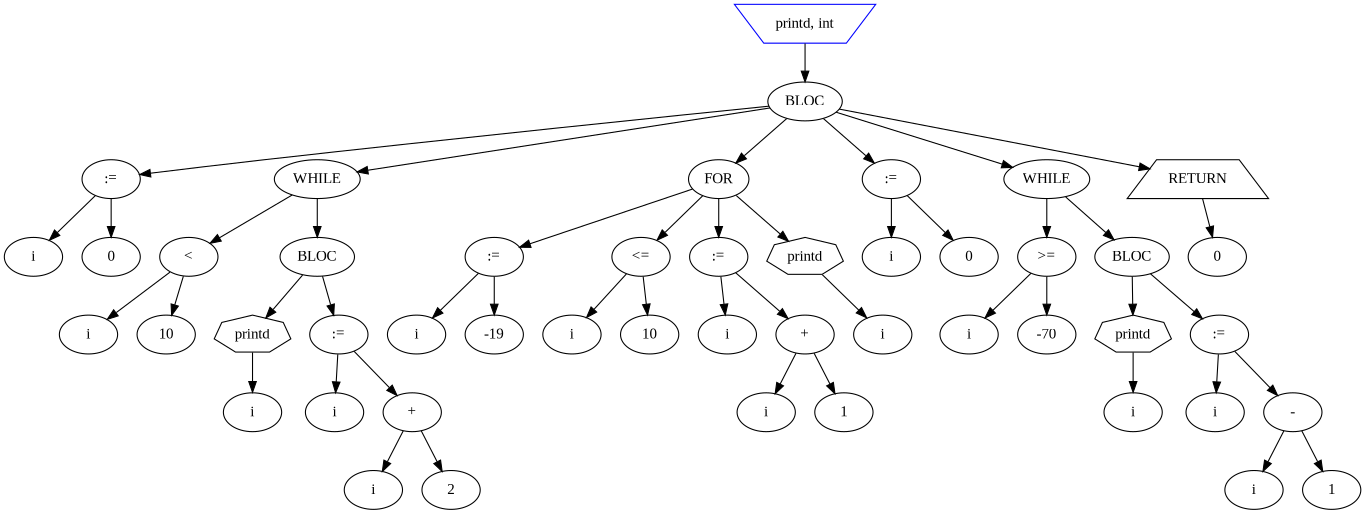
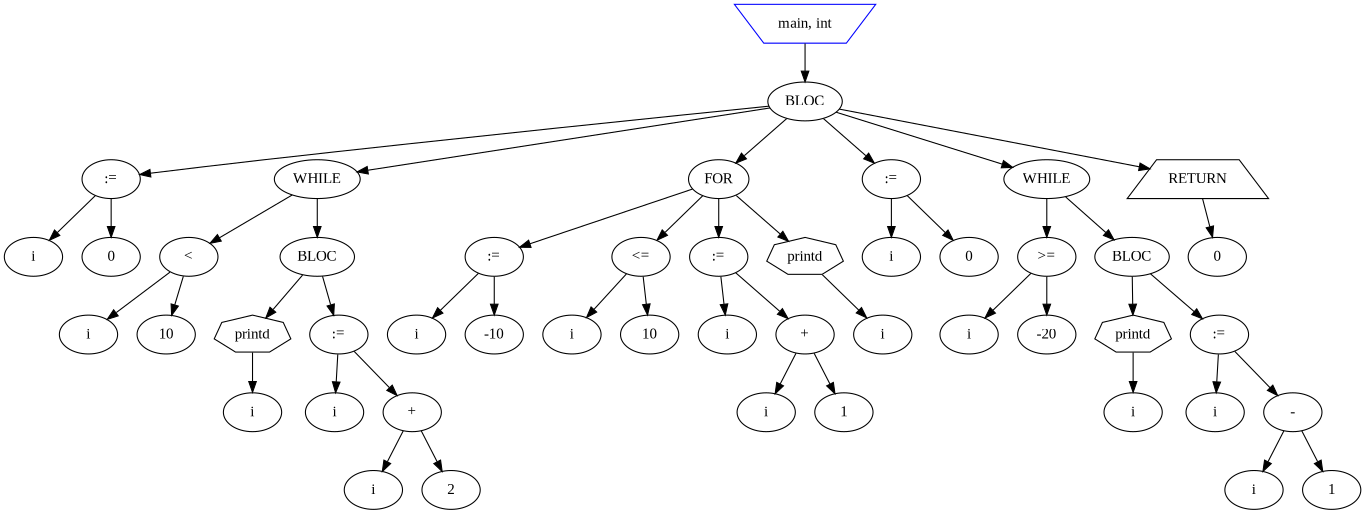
node "printd, int": label "printd, int" -> "main, int"
node "-19": label "-19" -> "-10"
node "-70": label "-70" -> "-20"
